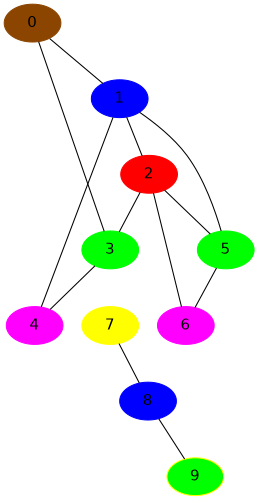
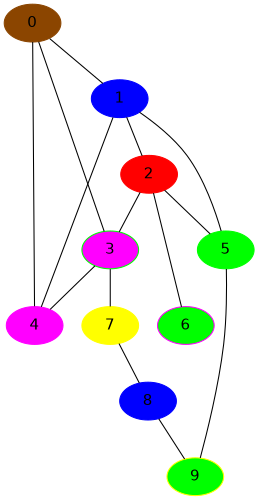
edge "0" -- "4": added
node "3": fillcolor green -> magenta
edge "3" -- "7": added
edge "5" -- "6": now "5" -- "9"
node "6": fillcolor magenta -> green
